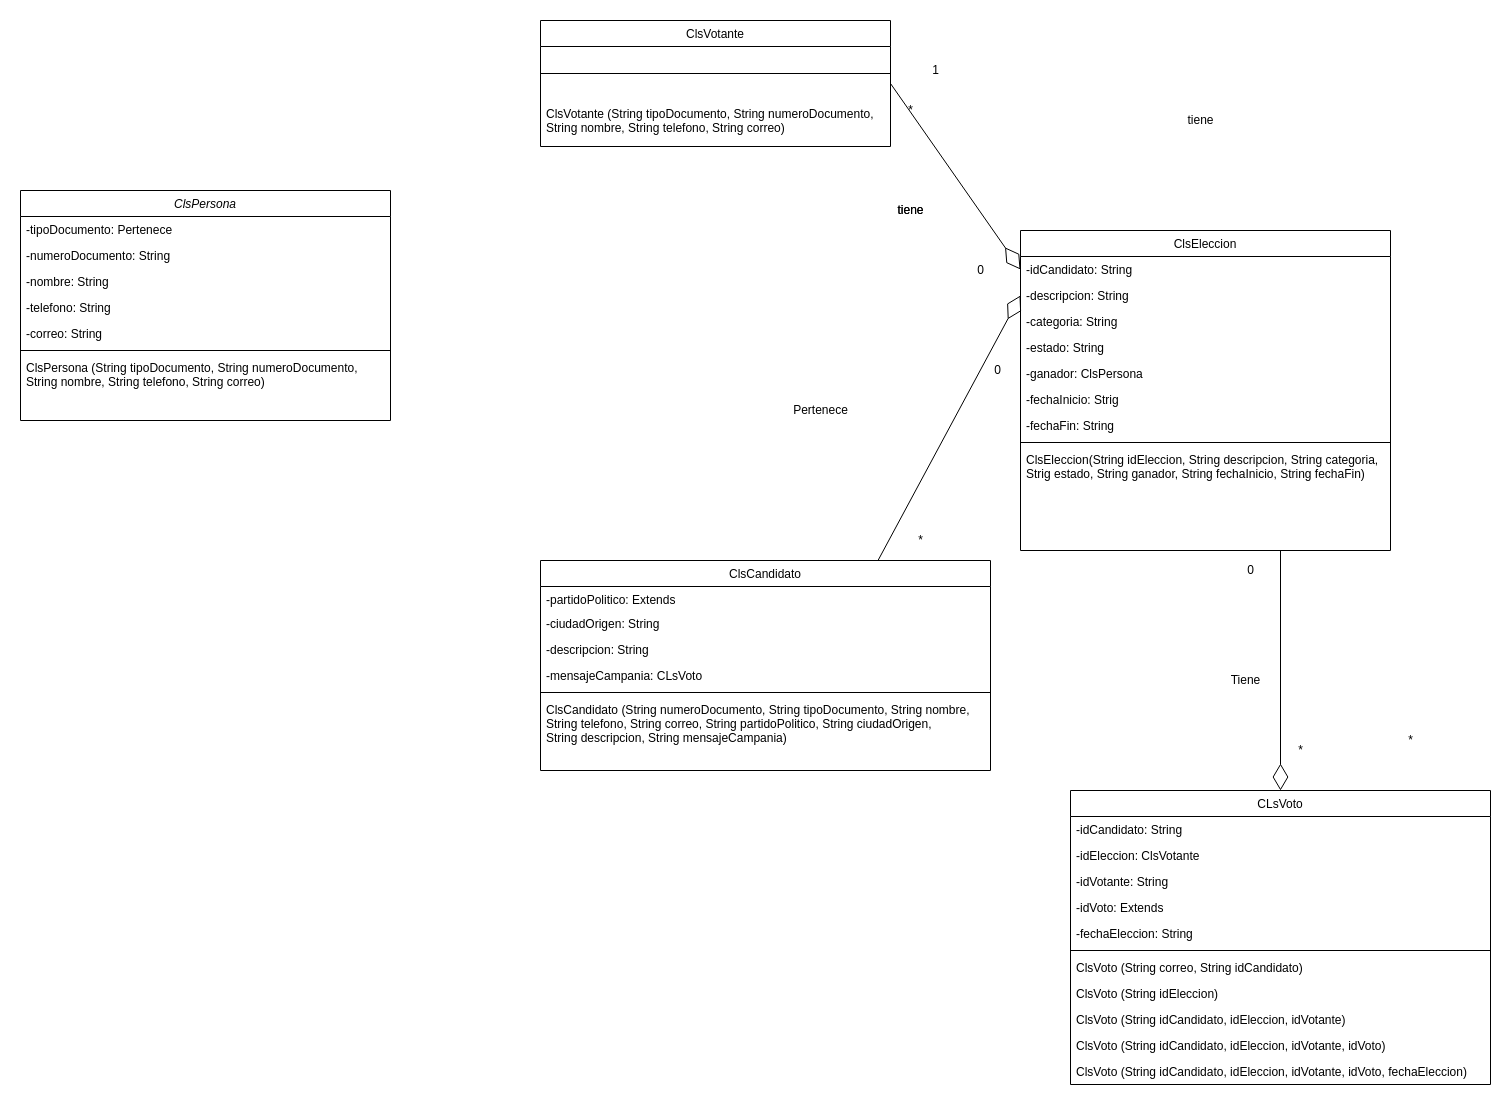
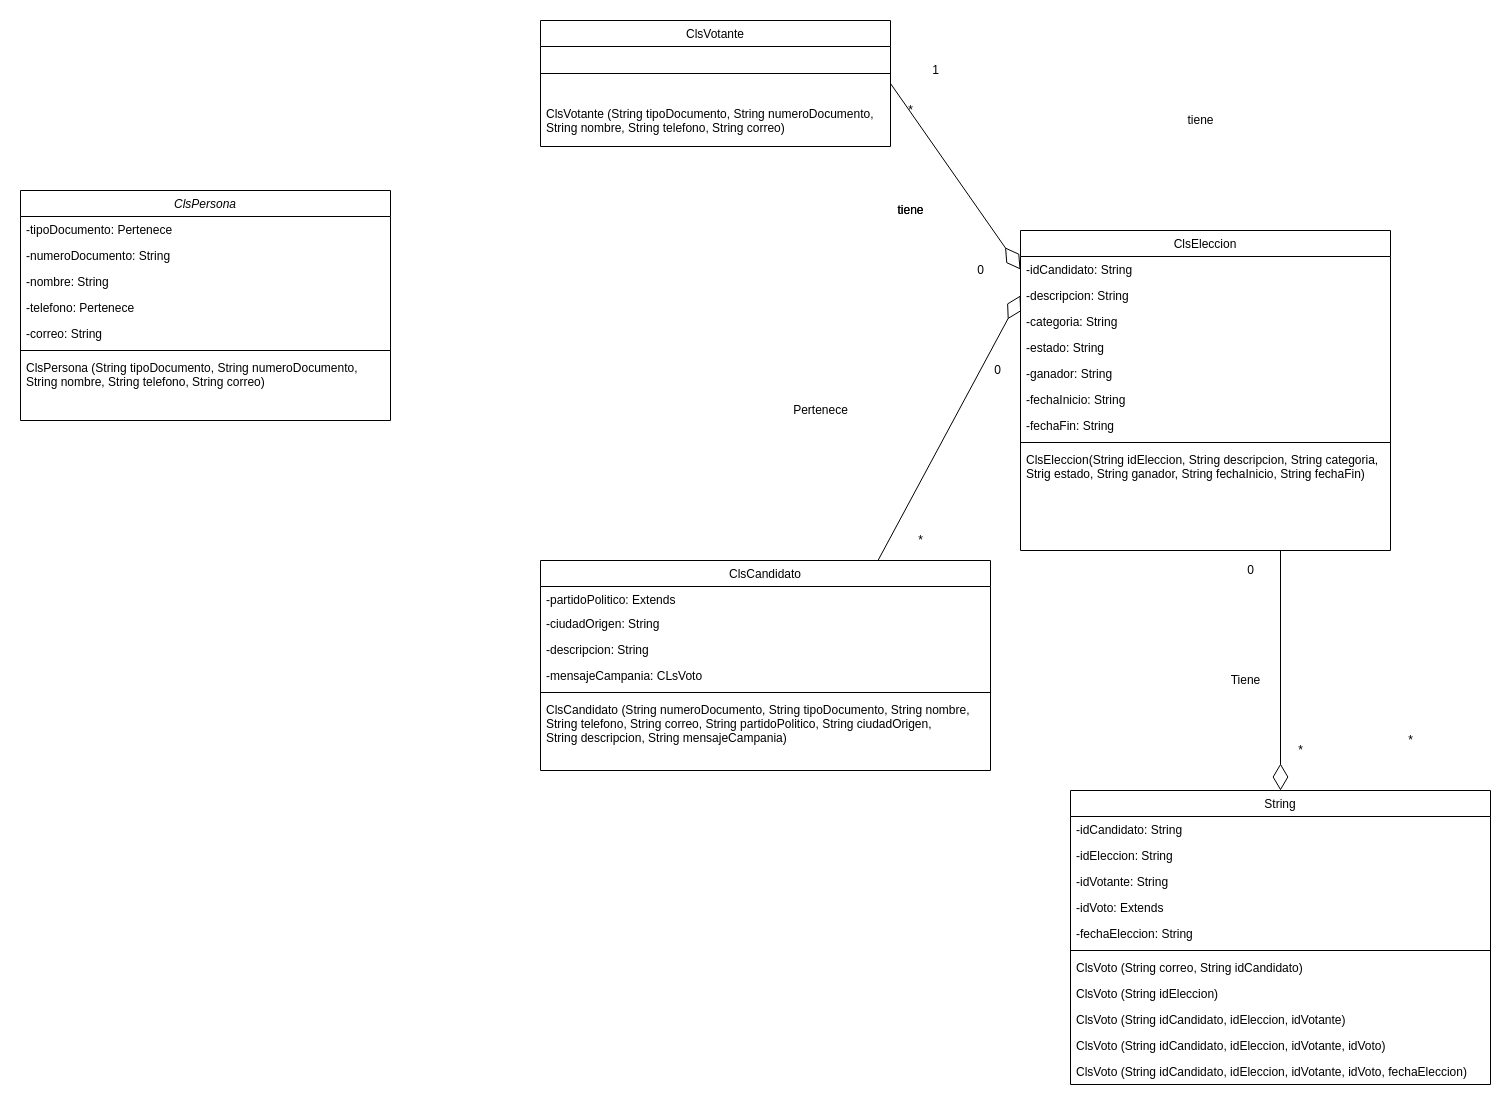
node "-telefono: String": label "-telefono: String" -> "-telefono: Pertenece"
node "-ganador: ClsPersona": label "-ganador: ClsPersona" -> "-ganador: String"
node "-fechaInicio: Strig": label "-fechaInicio: Strig" -> "-fechaInicio: String"
node "CLsVoto": label "CLsVoto" -> "String"
node "-idEleccion: ClsVotante": label "-idEleccion: ClsVotante" -> "-idEleccion: String"
